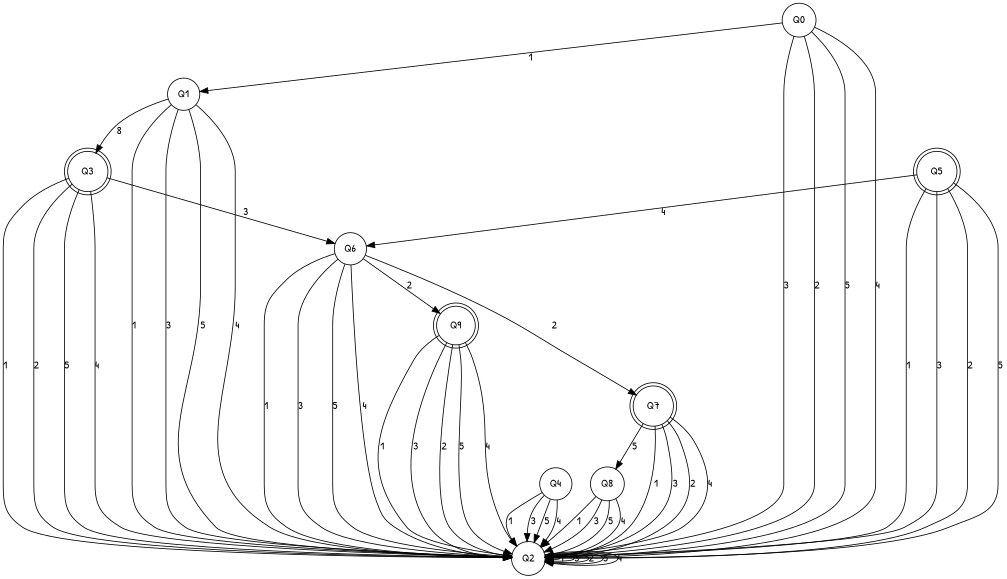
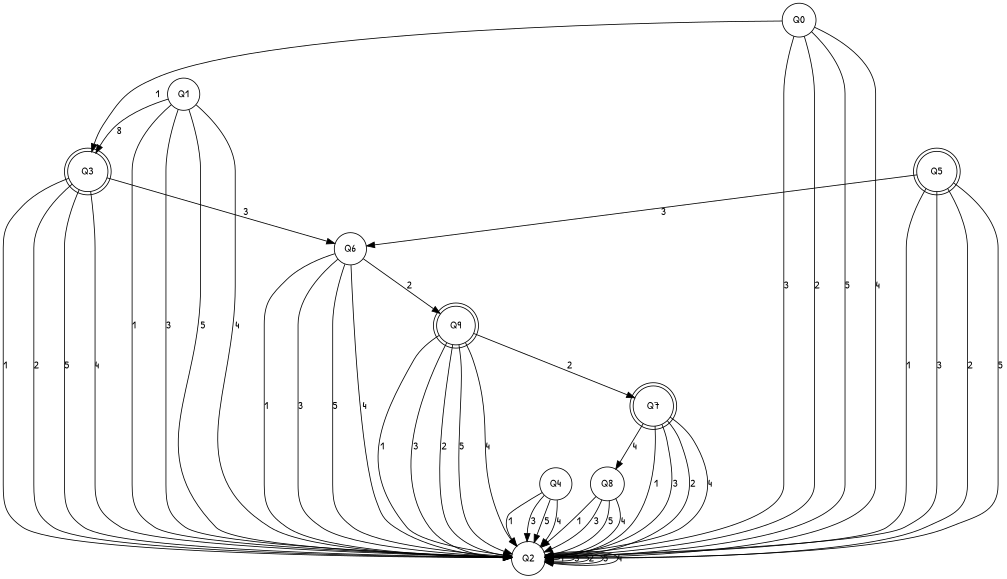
edge "Q0" -> "Q1": now "Q0" -> "Q3"
edge "Q5" -> "Q6": label "4" -> "3"
edge "Q6" -> "Q7": now "Q9" -> "Q7"
edge "Q7" -> "Q8": label "5" -> "4"
